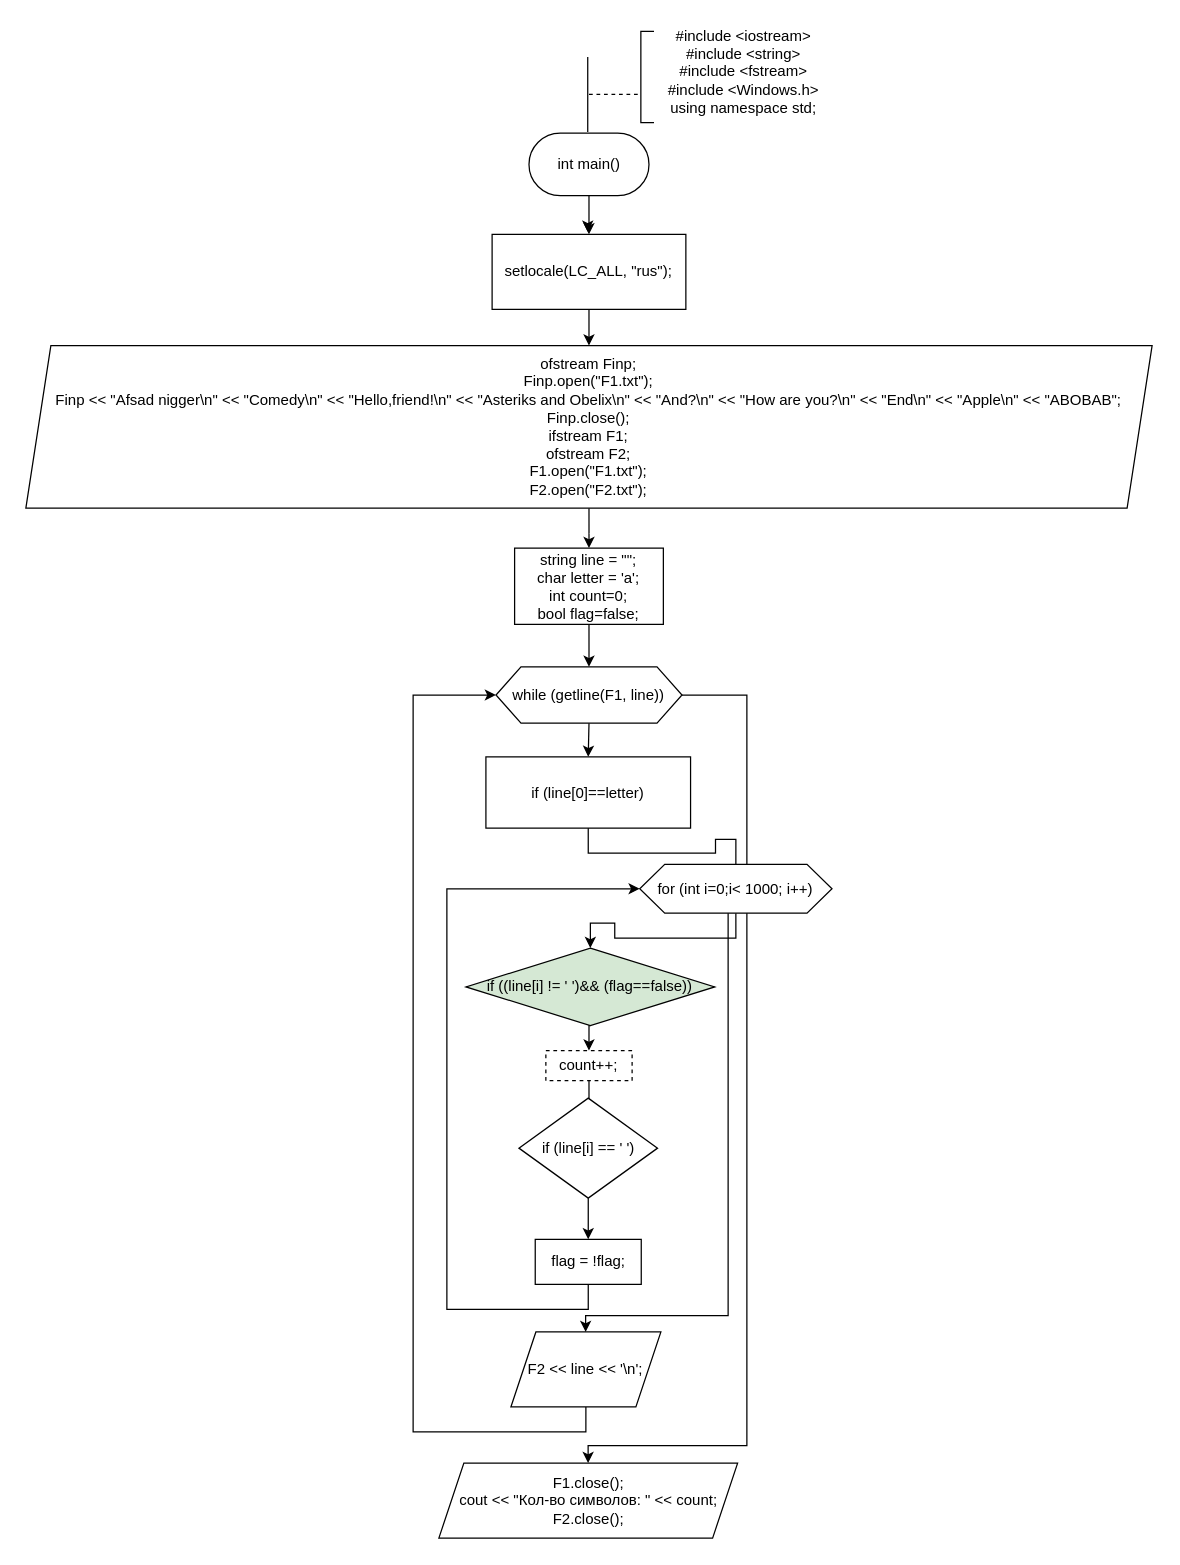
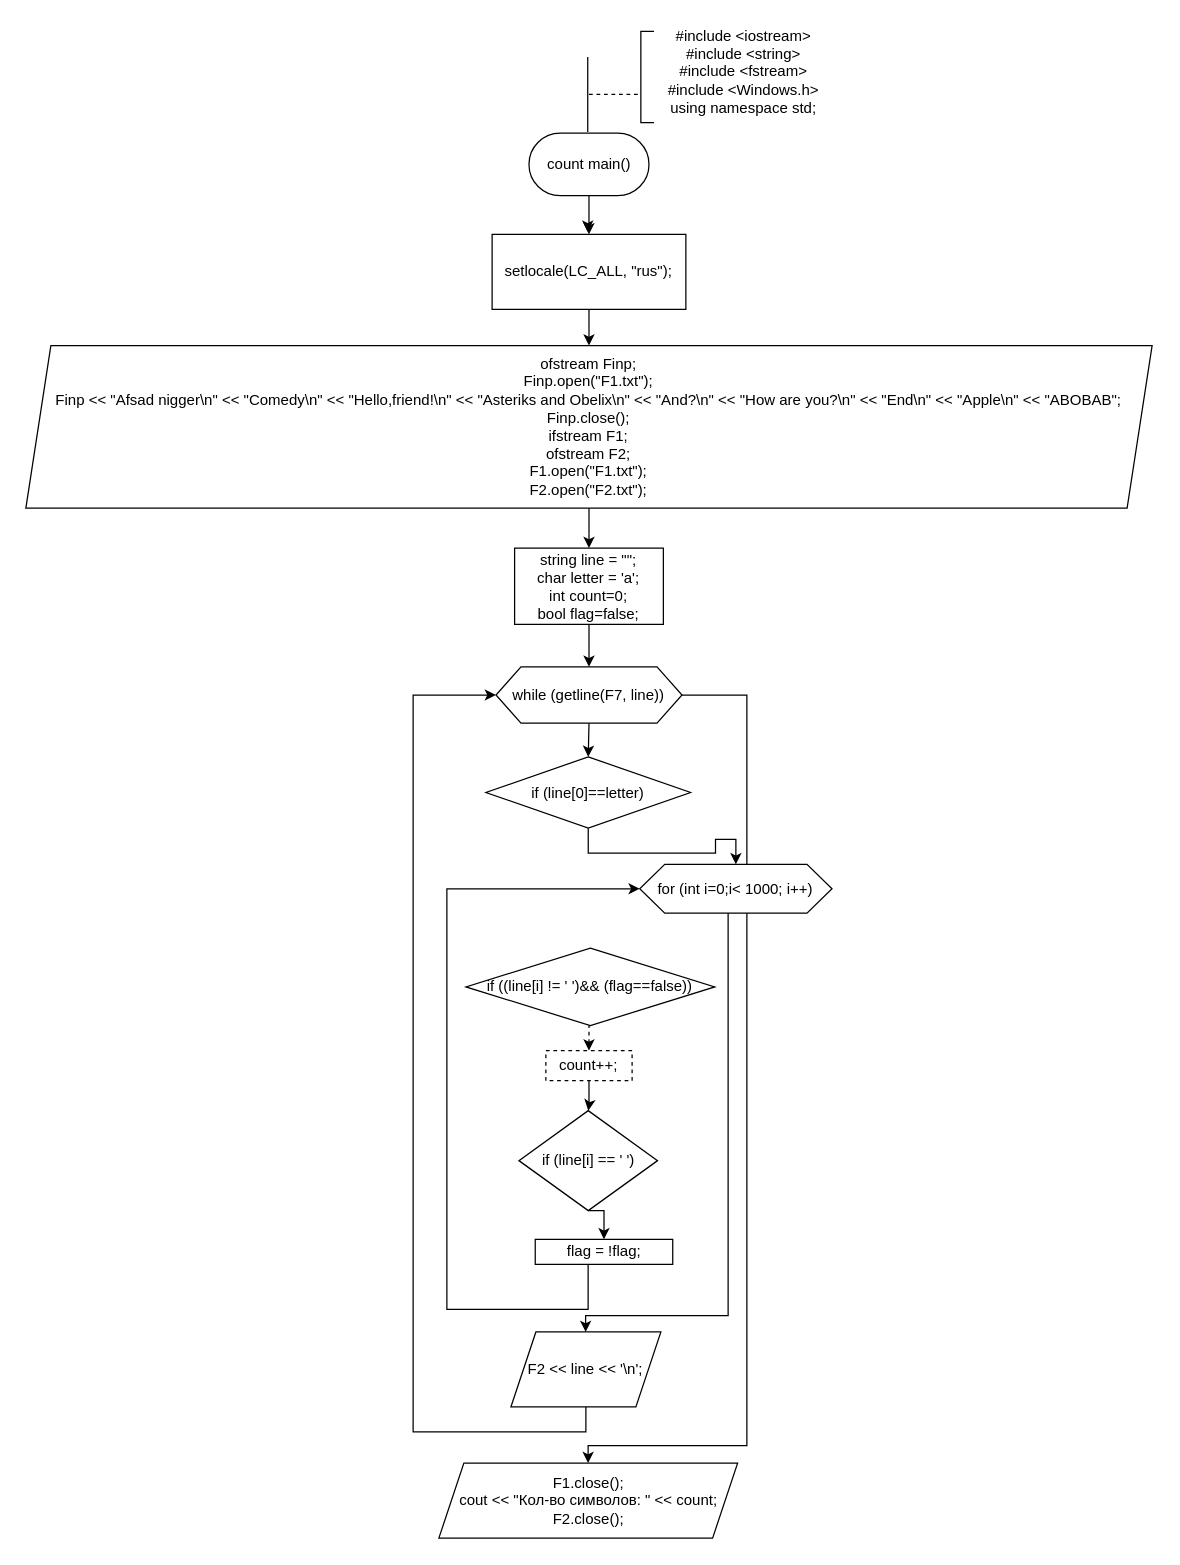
node "int main()": label "int main()" -> "count main()"
node "while (getline(F1, line))": label "while (getline(F1, line))" -> "while (getline(F7, line))"
node "if (line[0]==letter)": shape rectangle -> diamond
edge "if (line[0]==letter)" -- "for (int i=0;i< 1000; i++)": arrowhead none -> classic
edge "for (int i=0;i< 1000; i++)" -> "if ((line[i] != ' ')&& (flag==false))": removed
node "if ((line[i] != ' ')&& (flag==false))": fillcolor #d5e8d4 -> #ffffff
edge "if ((line[i] != ' ')&& (flag==false))" -> "count++;": style solid -> dashed
node "if (line[i] == ' ')": moved (588, 1148) -> (588, 1161)
node "flag = !flag;": size 106x45 -> 138x25
